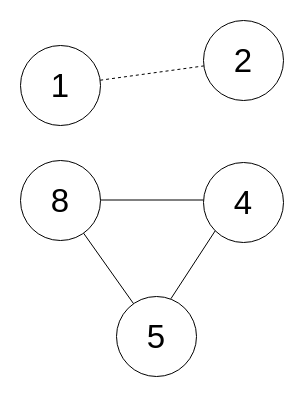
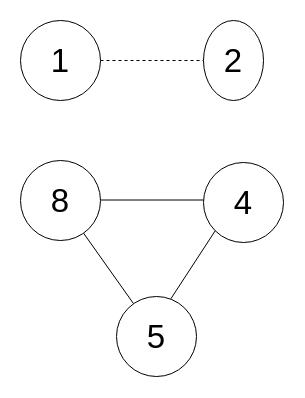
node "2": size 80x80 -> 60x80
node "1": moved (61, 86) -> (61, 61)
